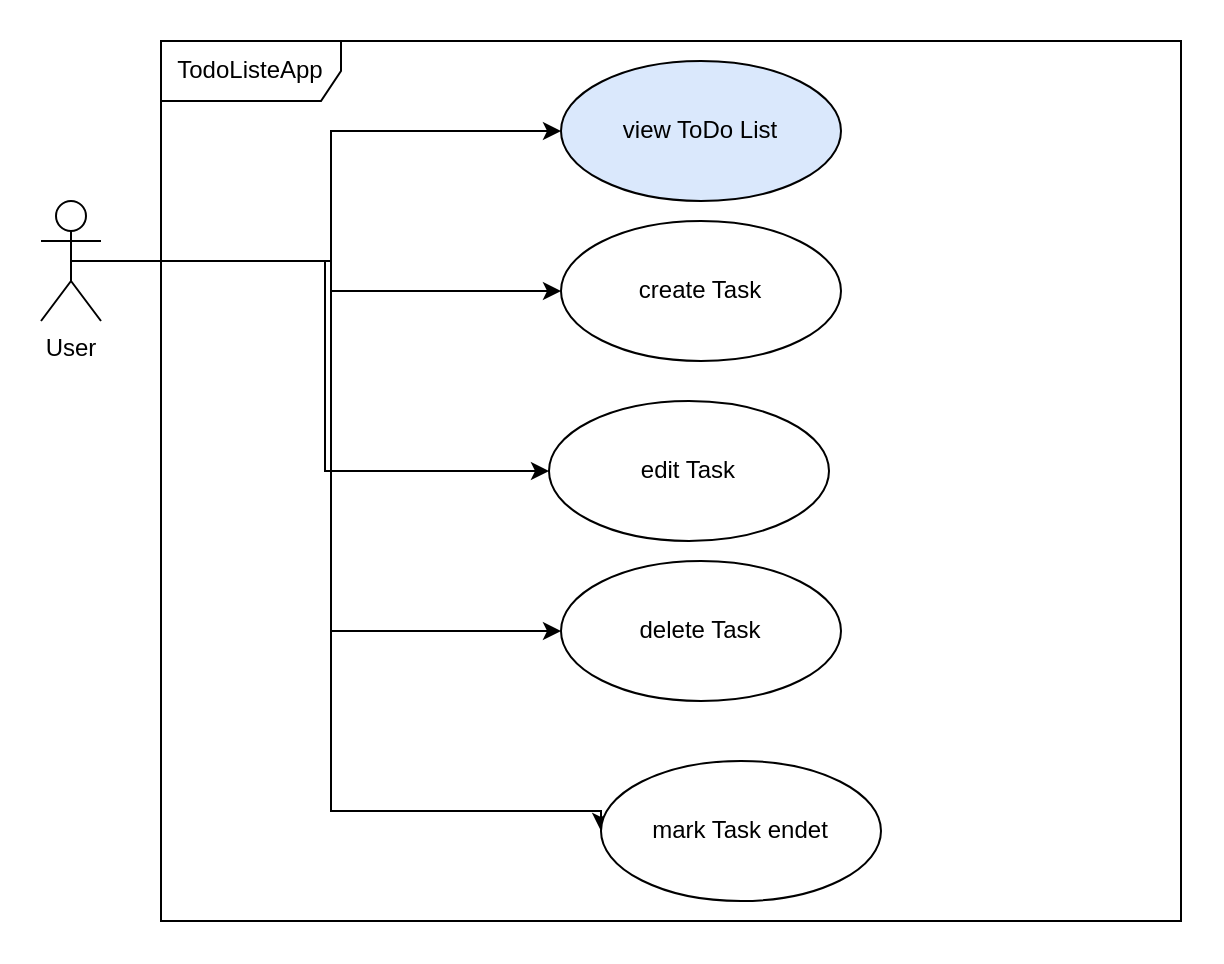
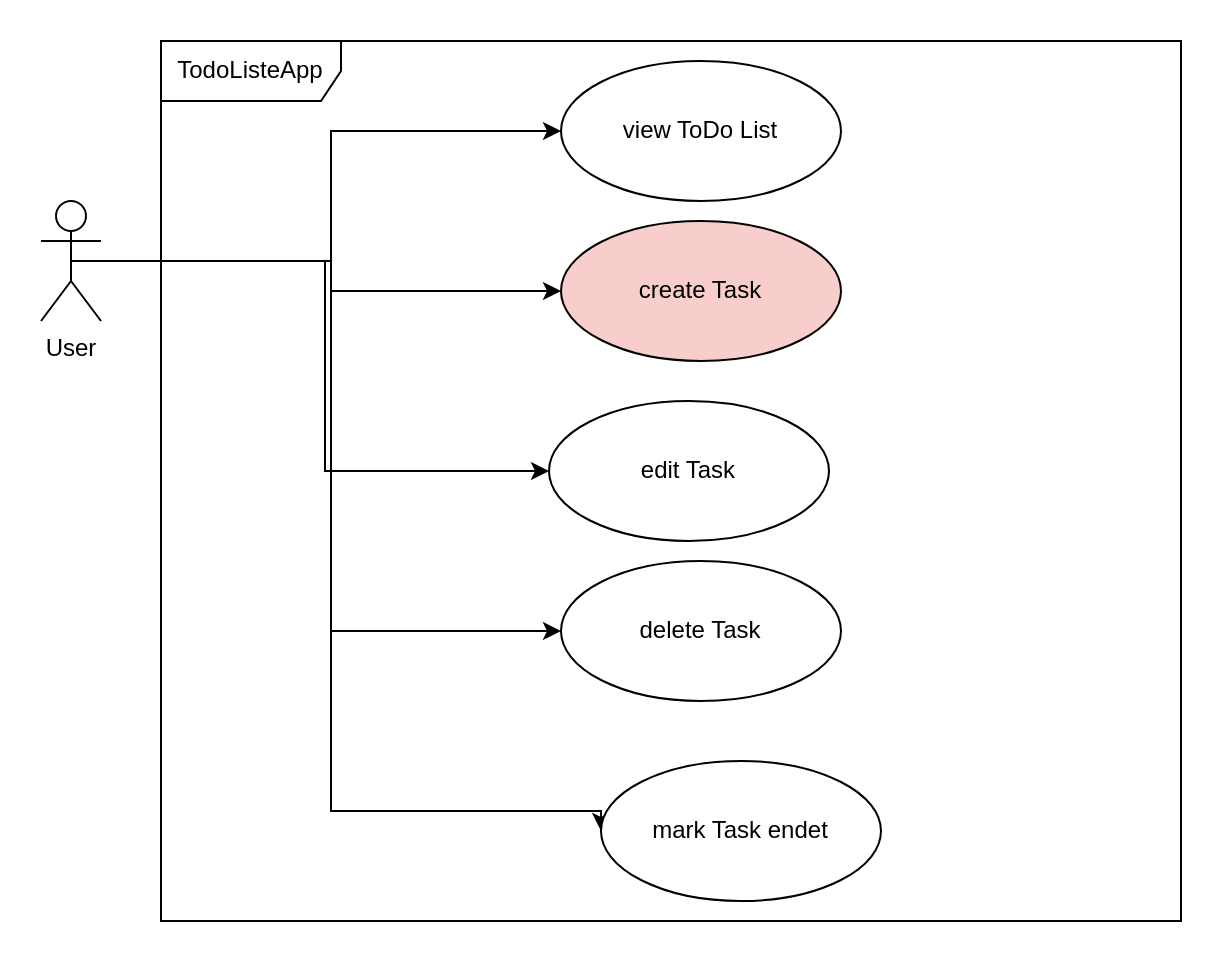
node "view ToDo List": fillcolor #dae8fc -> #ffffff
node "create Task": fillcolor #ffffff -> #f8cecc
